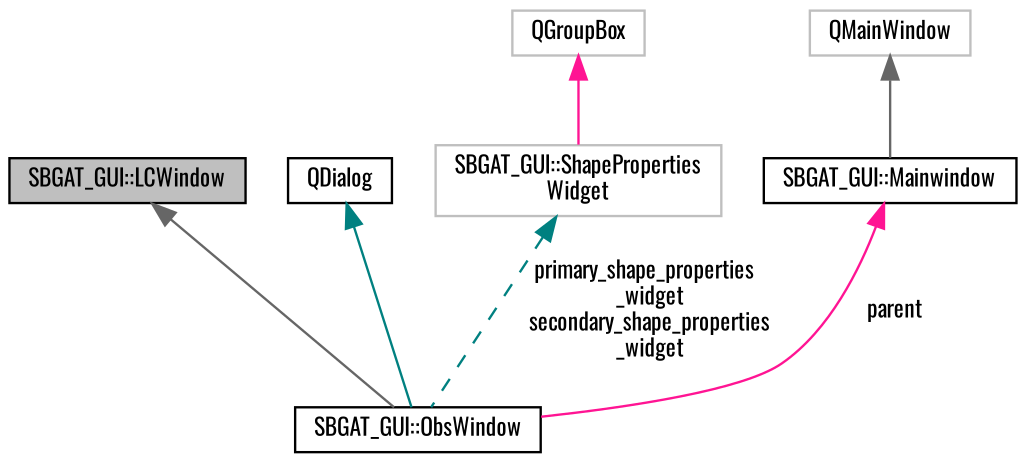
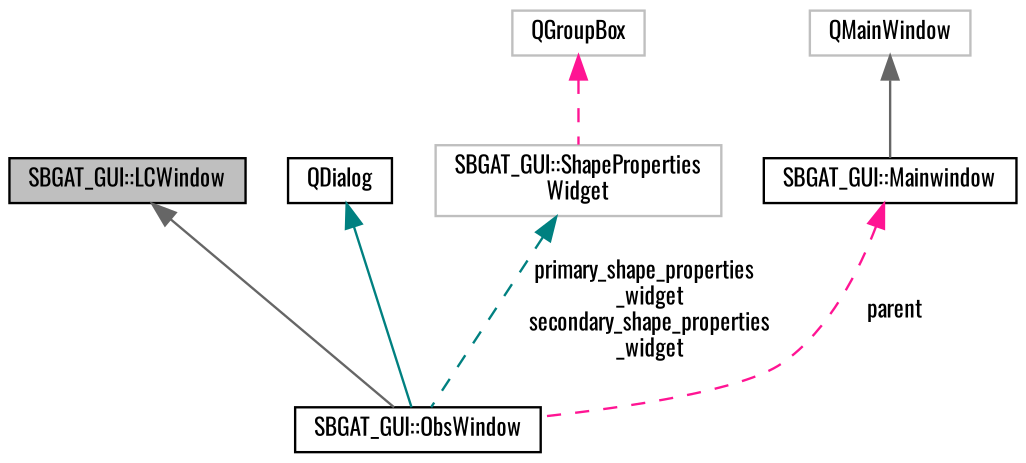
edge "SBGAT_GUI::ShapeProperties Widget" -> "QGroupBox": style solid -> dashed
edge "SBGAT_GUI::ObsWindow" -> "SBGAT_GUI::Mainwindow": style solid -> dashed
